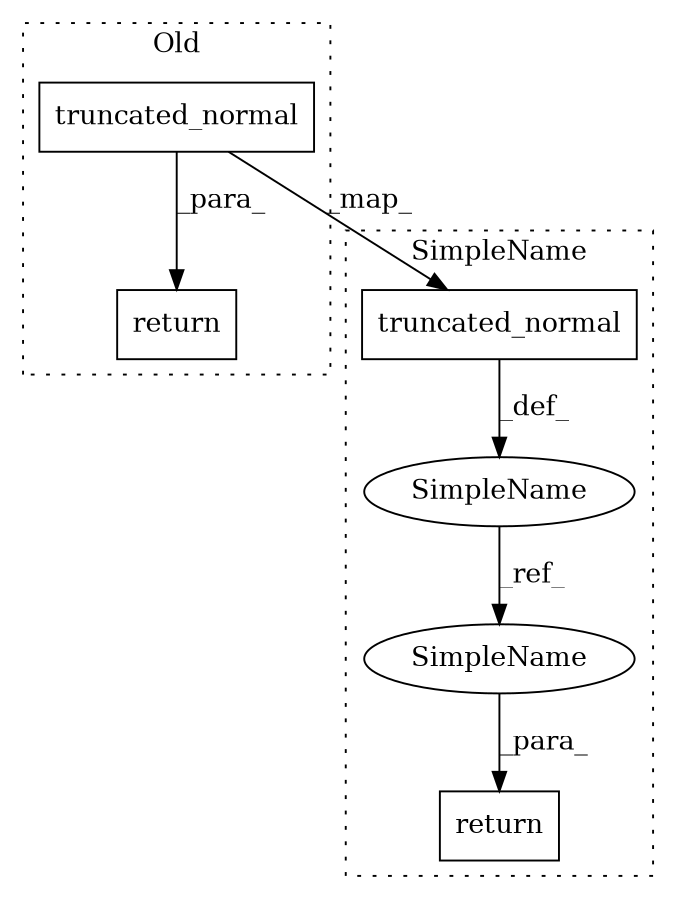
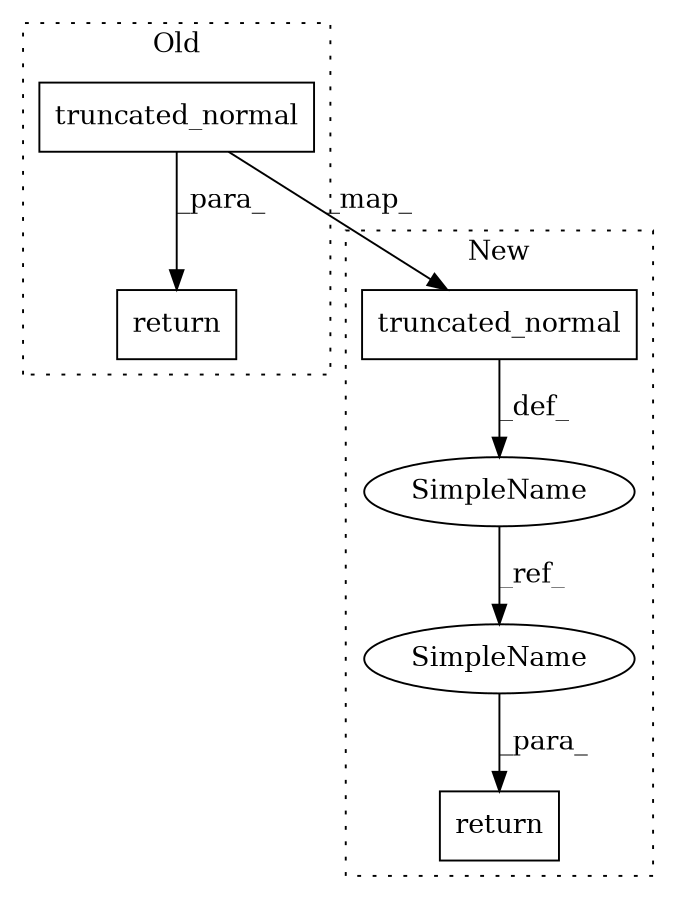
cluster "SimpleName": label "SimpleName" -> "New"
